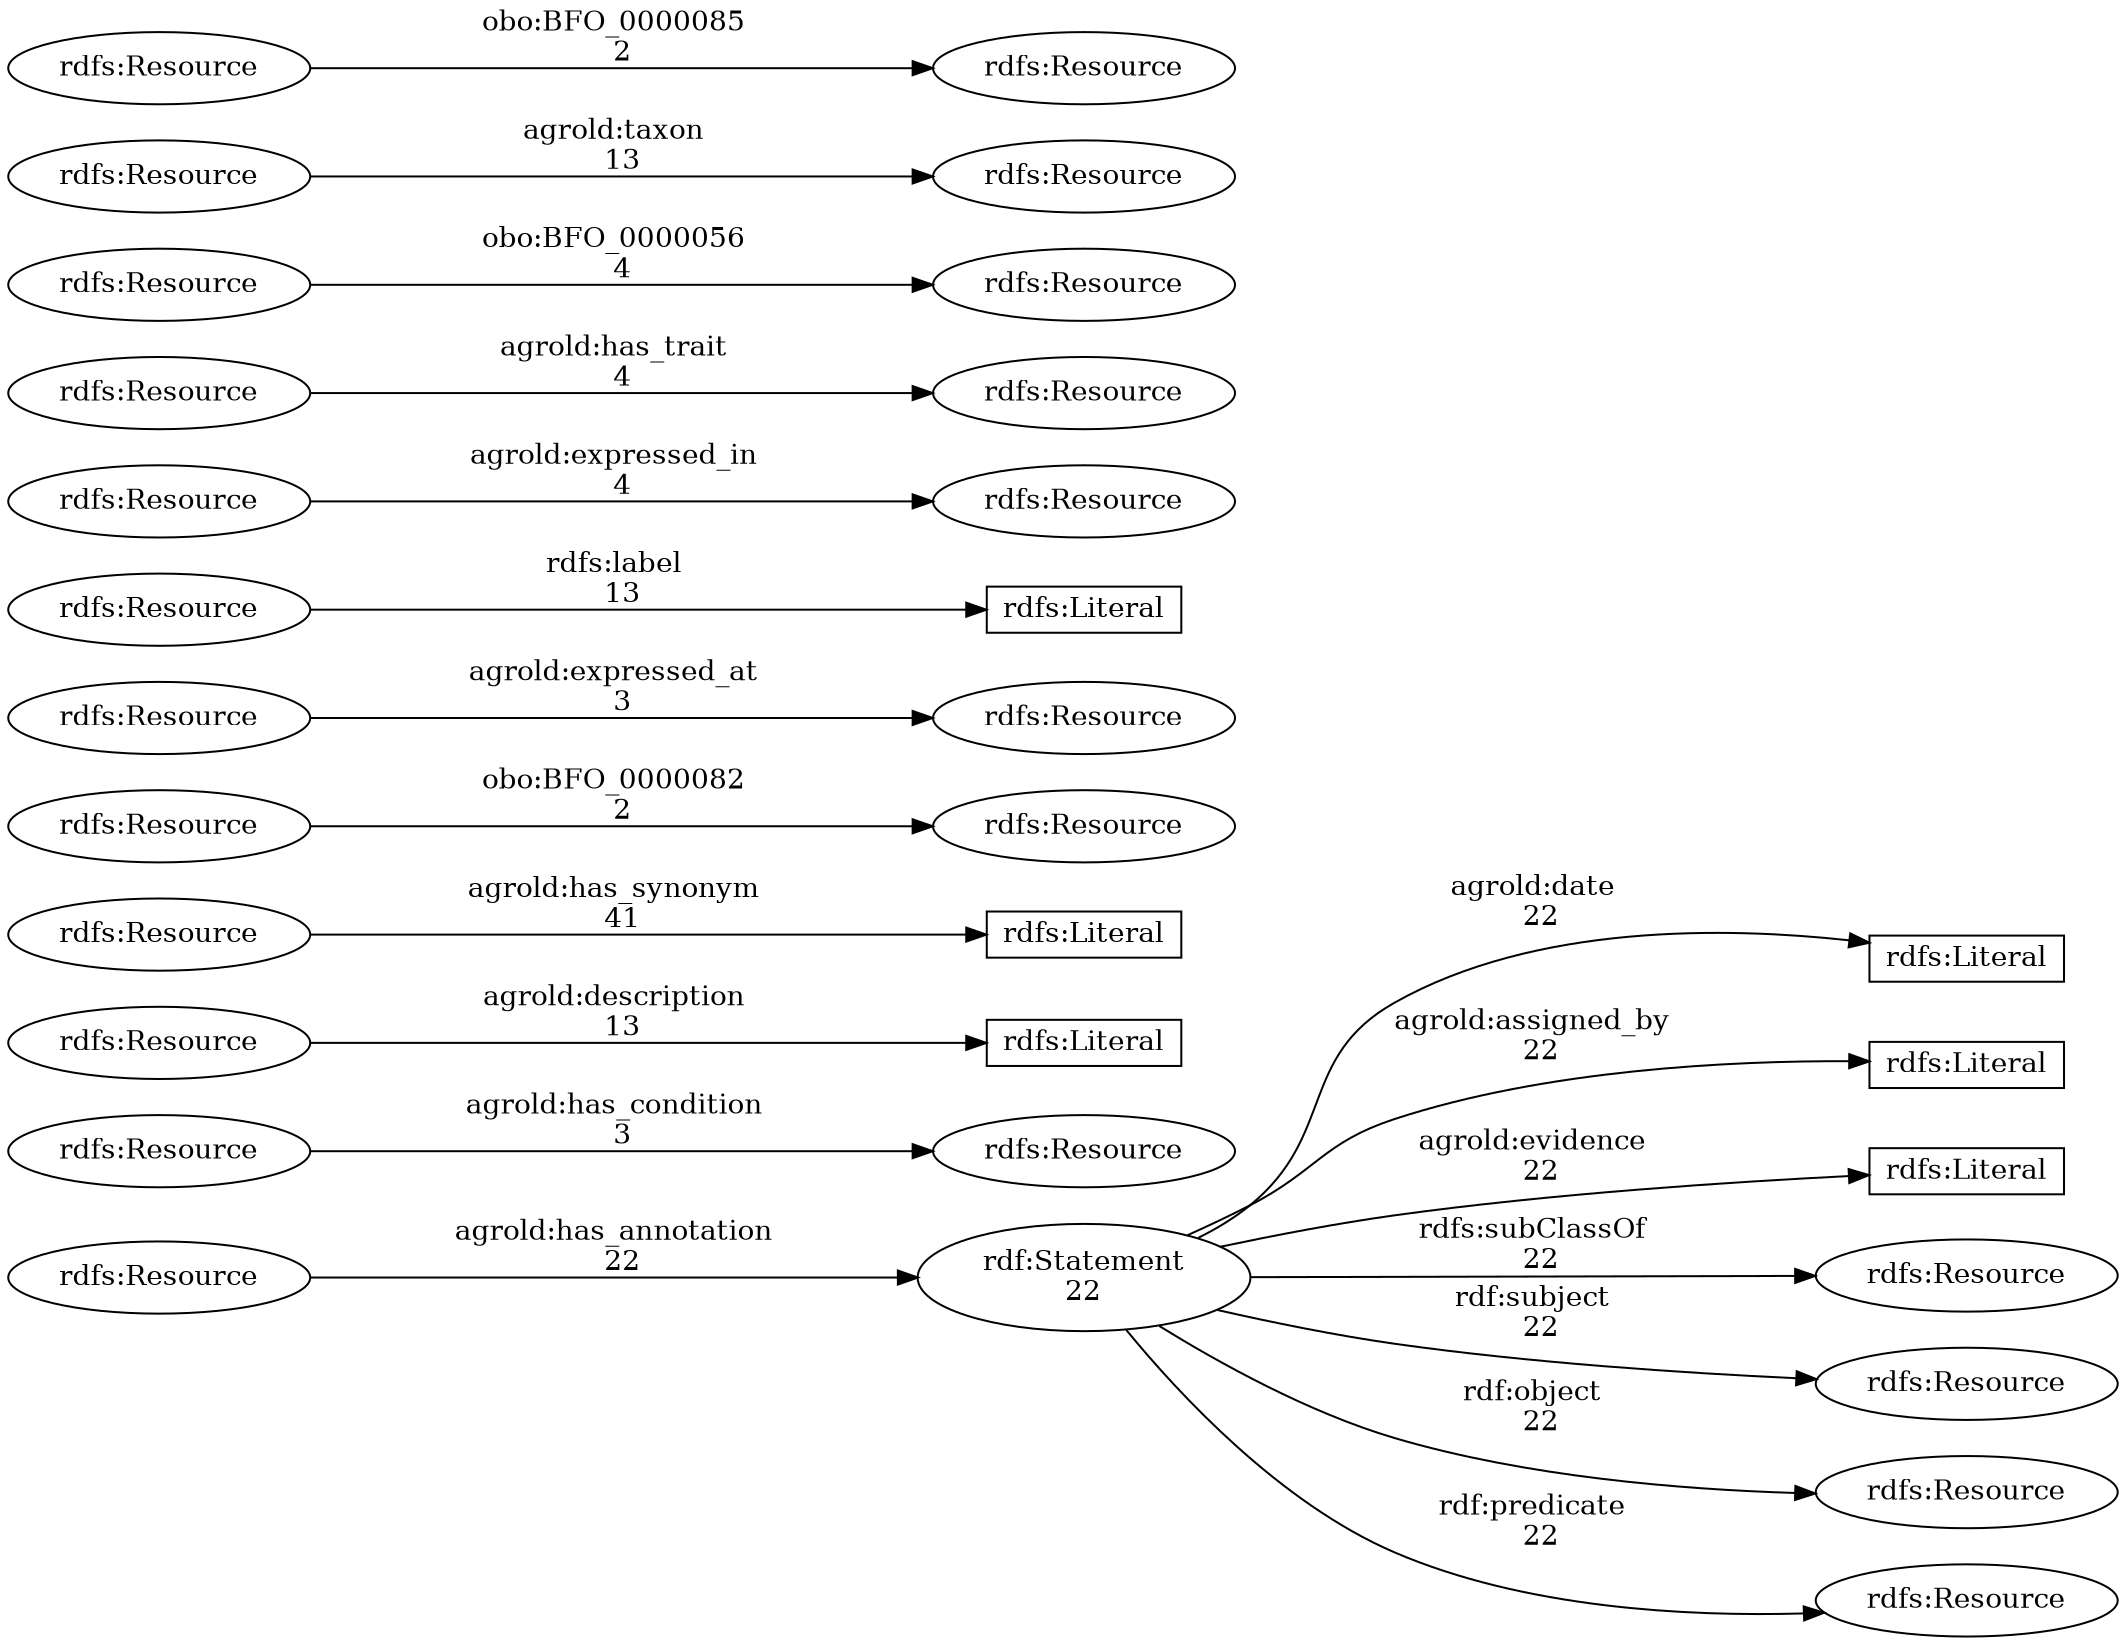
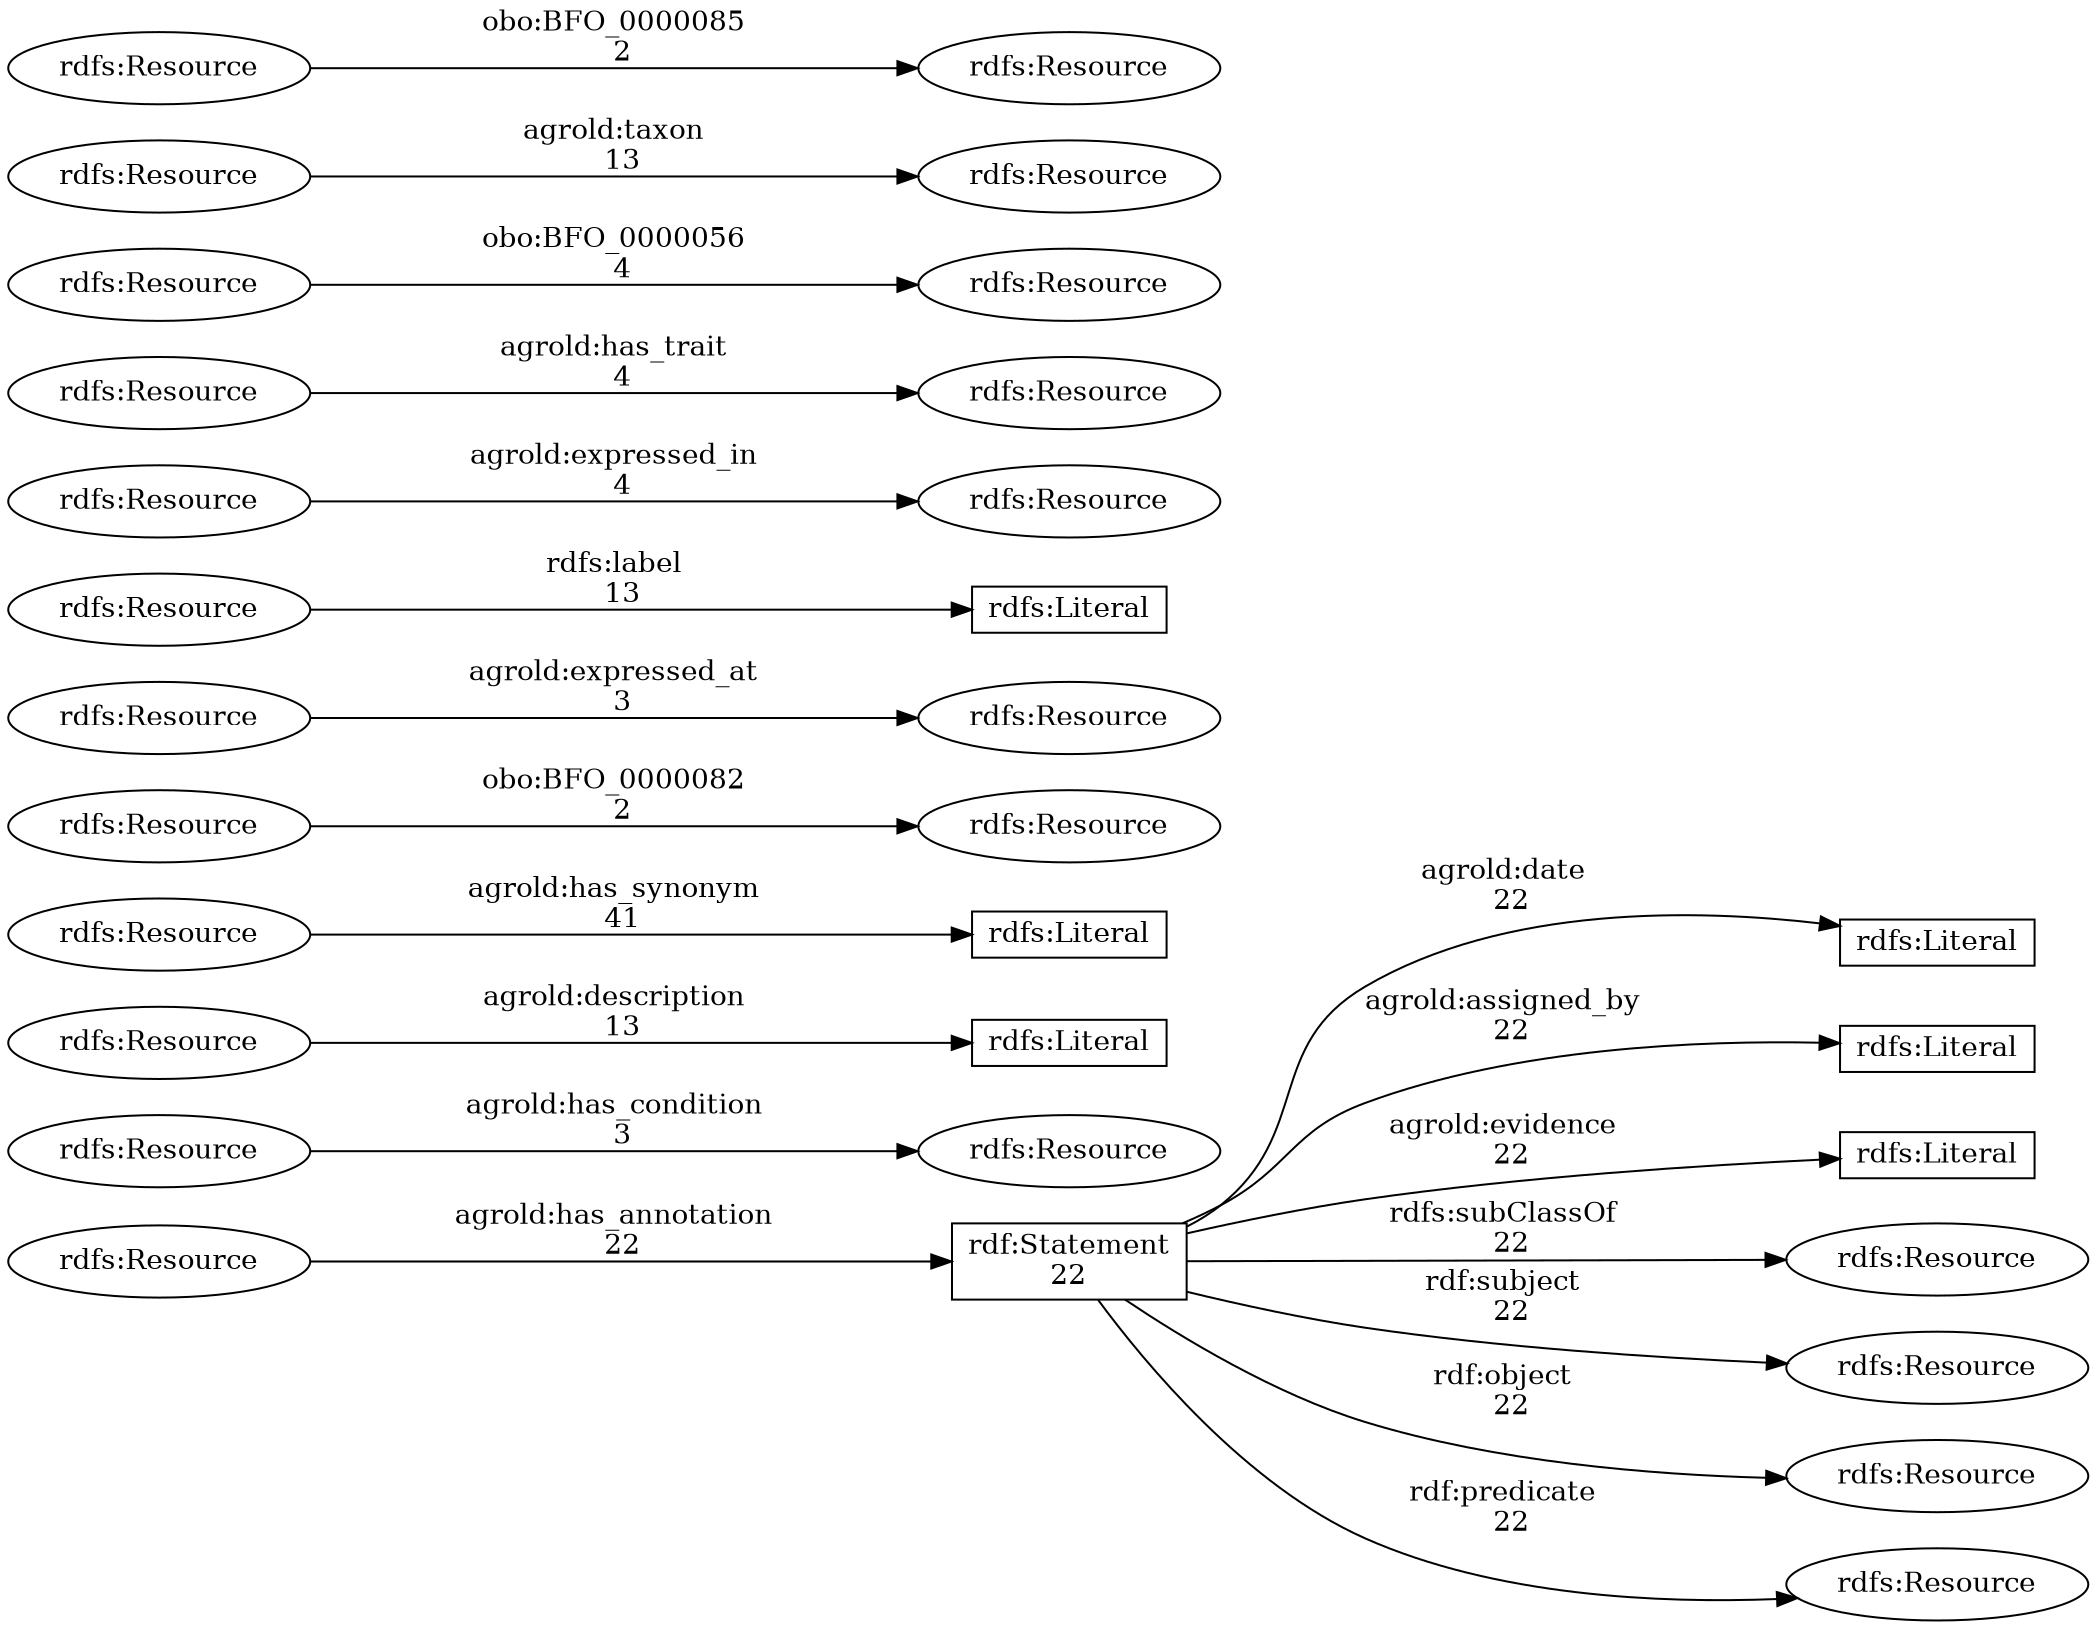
node "rdf:Statement 22": shape ellipse -> box
